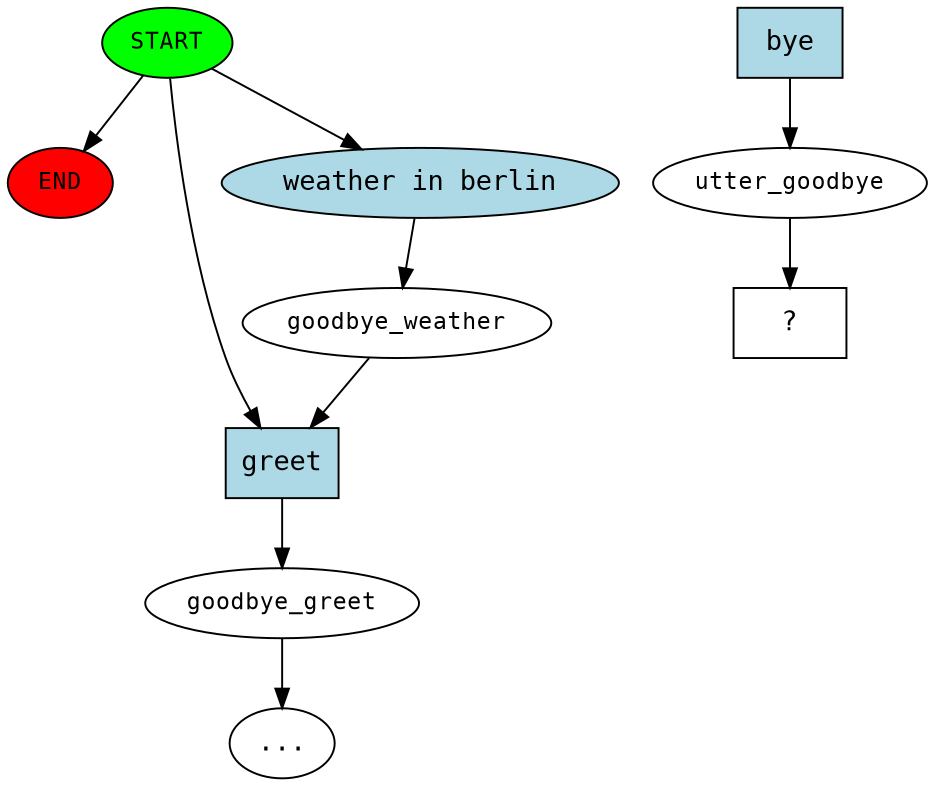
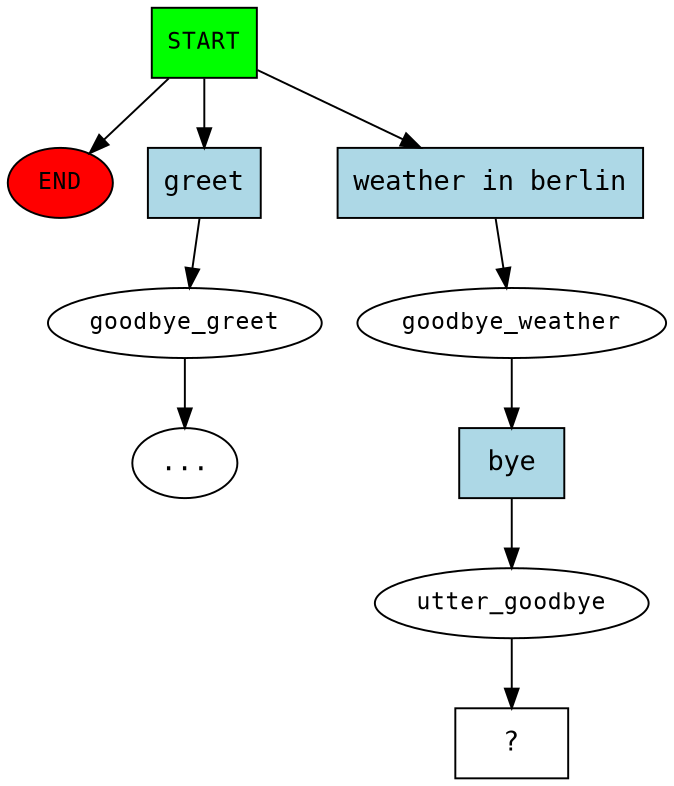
node "START": shape ellipse -> box
node "weather in berlin": shape ellipse -> box
edge "goodbye_weather" -> "greet": now "goodbye_weather" -> "bye"
